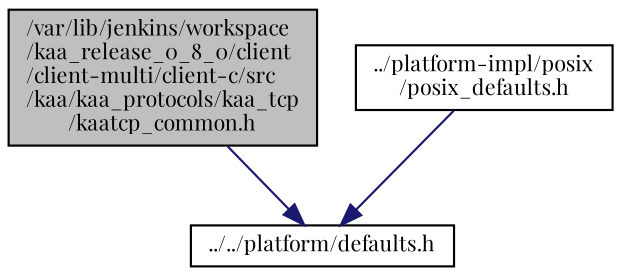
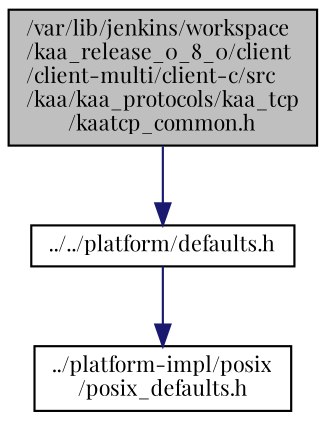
edge "../platform-impl/posix /posix_defaults.h" -> "../../platform/defaults.h": reversed
